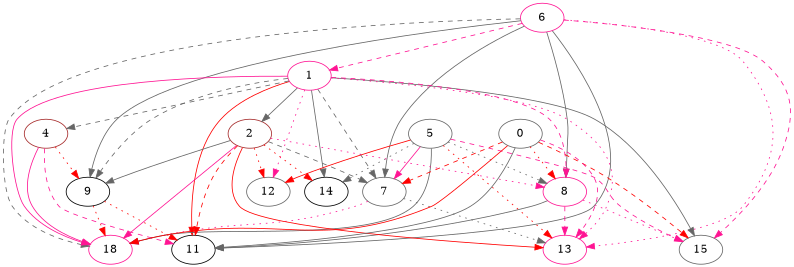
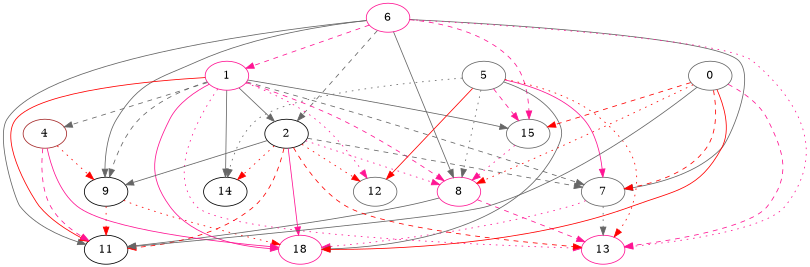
edge "6" -> "18": now "6" -> "2"
node "2": color brown -> black
edge "8" -> "15": reversed
edge "2" -> "13": style solid -> dashed
